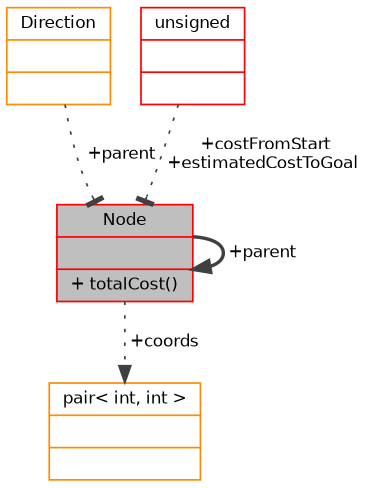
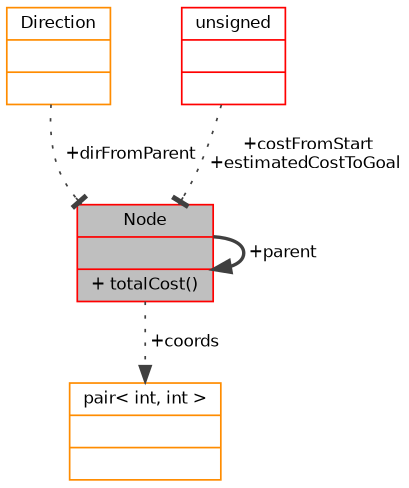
edge "Direction" -> "Node": label " +parent" -> " +dirFromParent"
